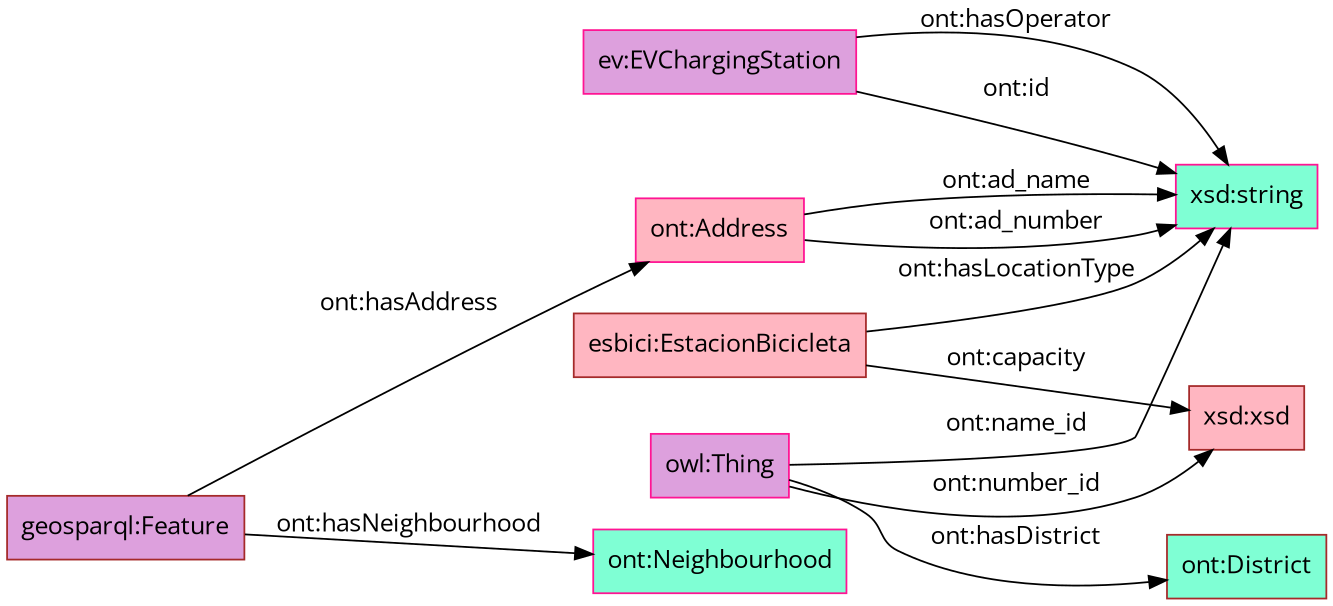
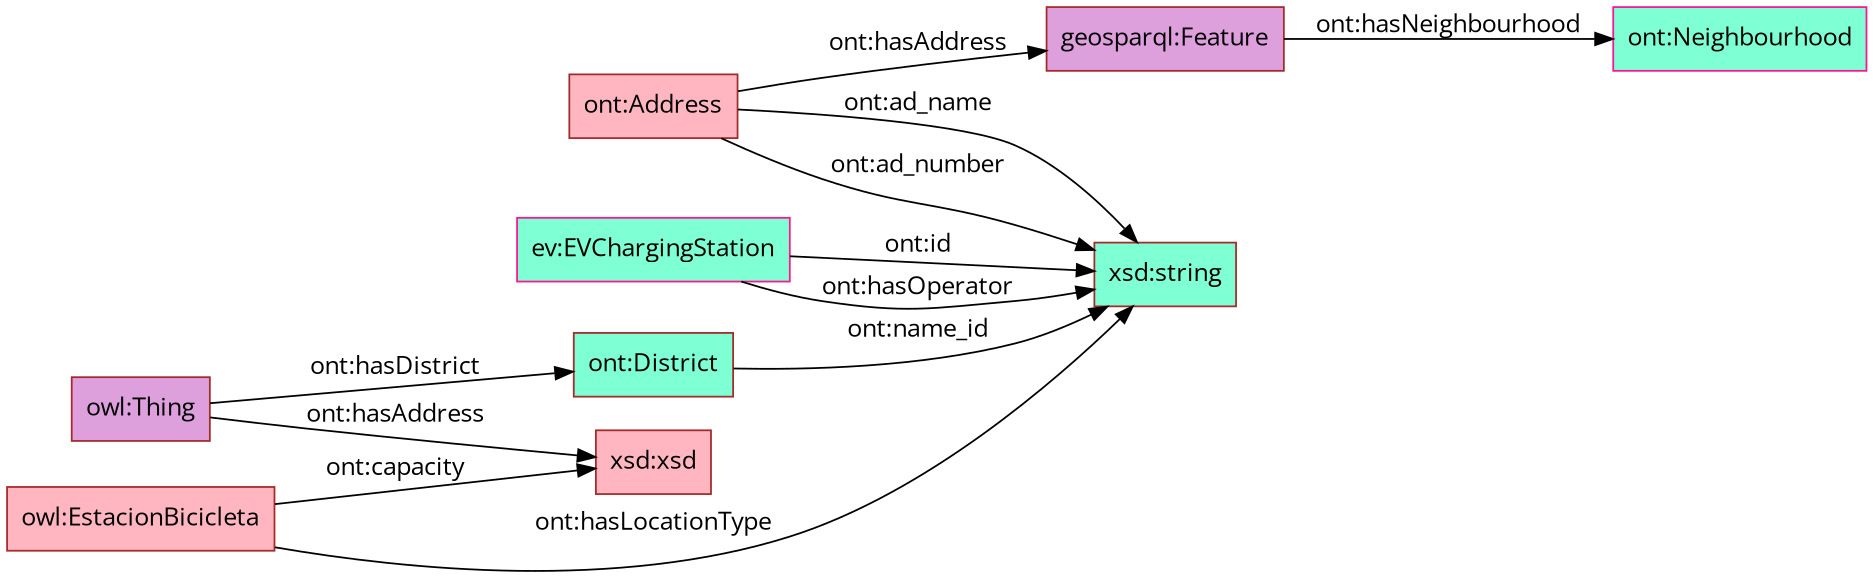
node "ev:EVChargingStation": fillcolor plum -> aquamarine
node "xsd:string": color deeppink -> brown
node "ont:Address": color deeppink -> brown
node "esbici:EstacionBicicleta": label "esbici:EstacionBicicleta" -> "owl:EstacionBicicleta"
edge "geosparql:Feature" -> "ont:Address": reversed
edge "owl:Thing" -> "xsd:string": now "ont:District" -> "xsd:string"
node "owl:Thing": color deeppink -> brown
edge "owl:Thing" -> "xsd:xsd": label "ont:number_id" -> "ont:hasAddress"
